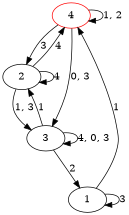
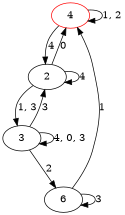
edge "4" -> "2": label "3" -> "4"
edge "2" -> "4": label "4" -> "0"
edge "4" -> "3": removed, label "0, 3"
edge "3" -> "2": label "1" -> "3"
node "1": label "1" -> "6"
